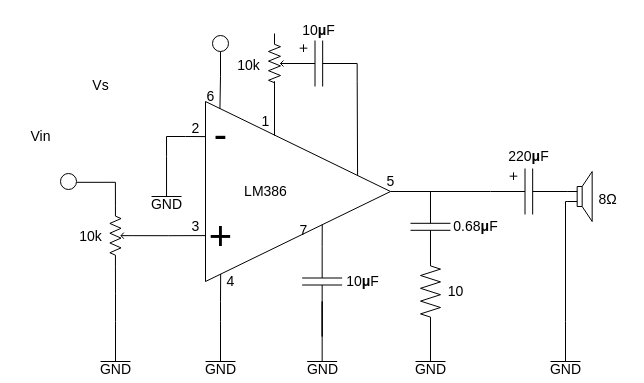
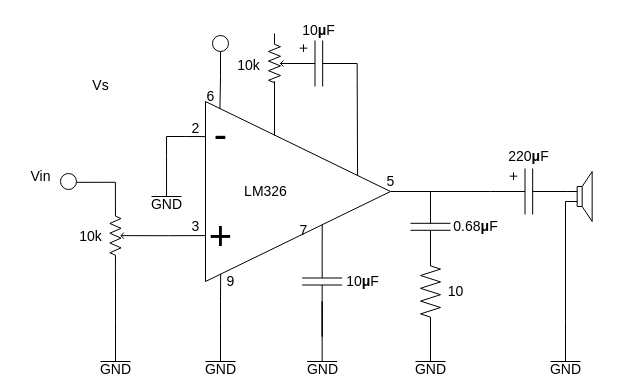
node "1": removed
node "Vin": moved (41, 137) -> (41, 177)
node "LM386": label "LM386" -> "LM326"
node "8Ω": removed
node "4": label "4" -> "9"
